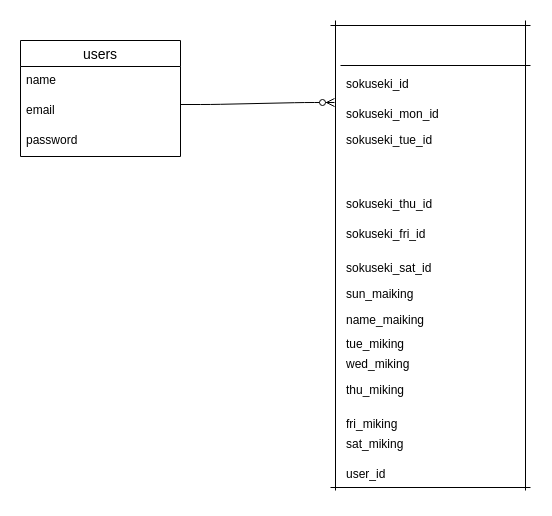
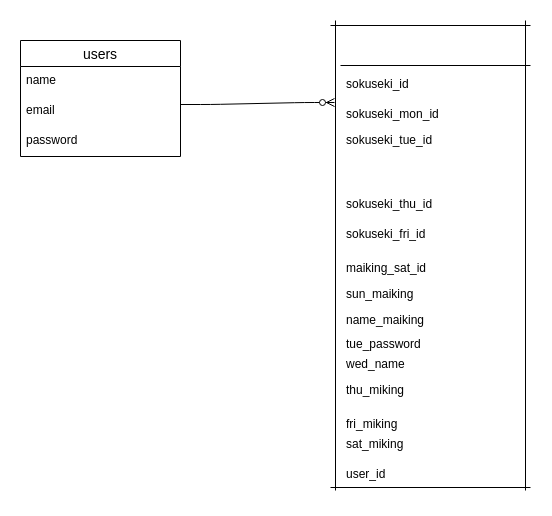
node "sokuseki_sat_id": label "sokuseki_sat_id" -> "maiking_sat_id"
node "tue_miking": label "tue_miking" -> "tue_password"
node "wed_miking": label "wed_miking" -> "wed_name"
